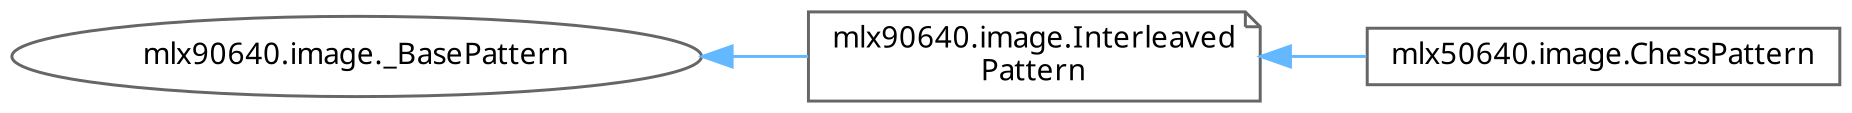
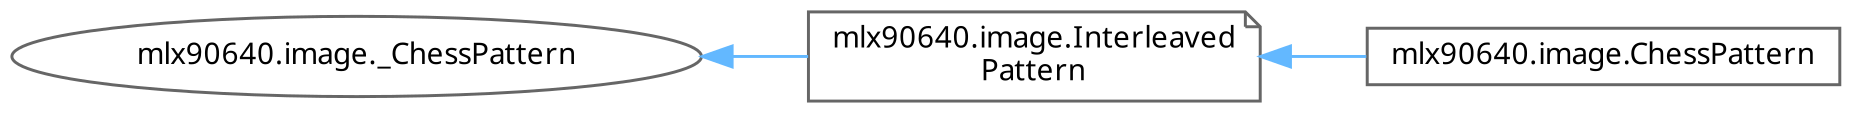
node "mlx90640.image._BasePattern": label "mlx90640.image._BasePattern" -> "mlx90640.image._ChessPattern"
node "mlx50640.image.ChessPattern": label "mlx50640.image.ChessPattern" -> "mlx90640.image.ChessPattern"
